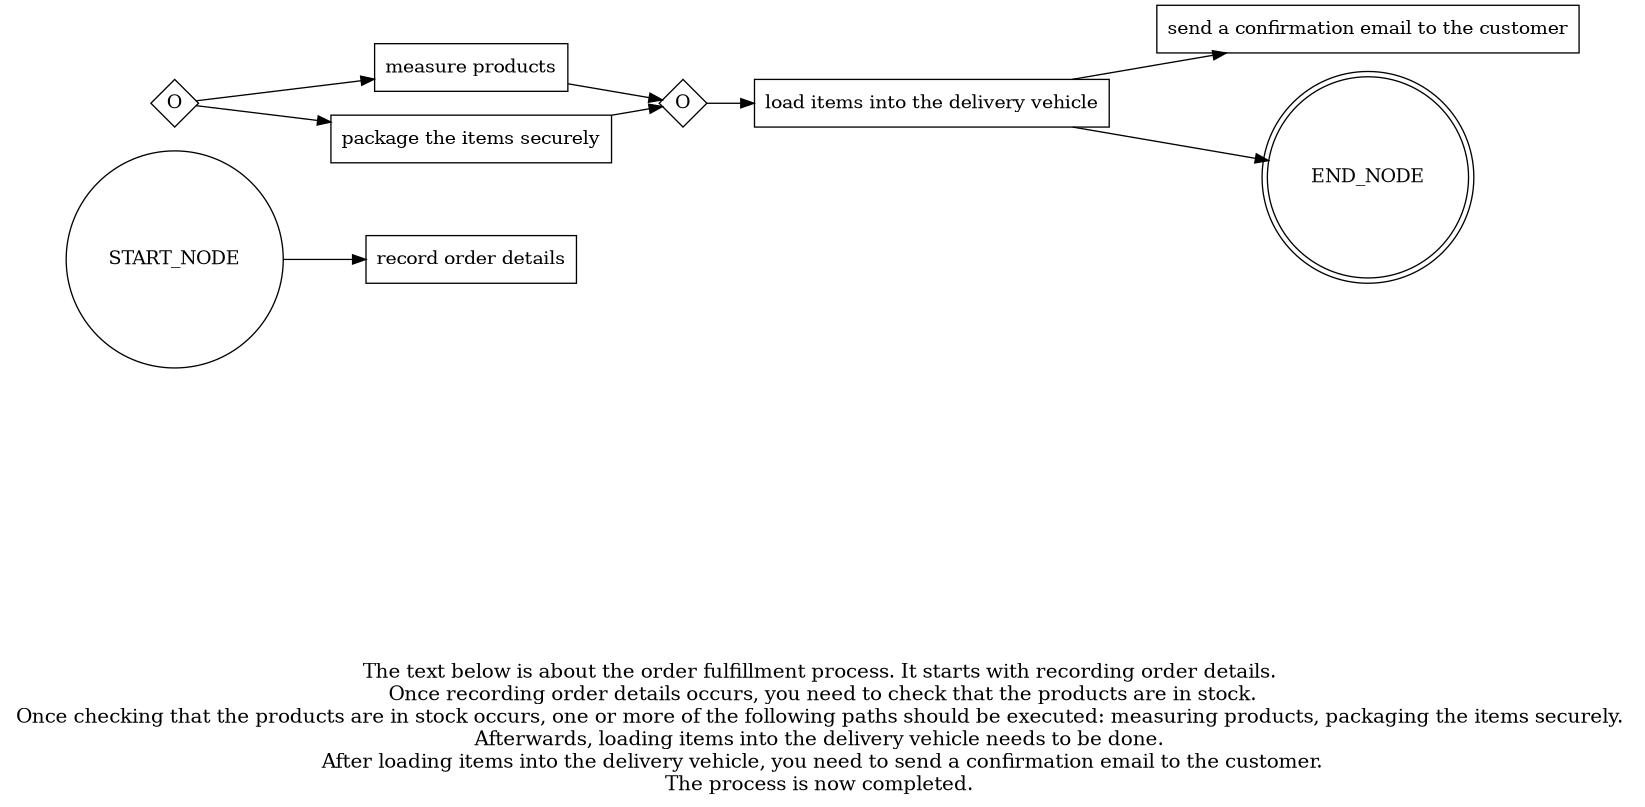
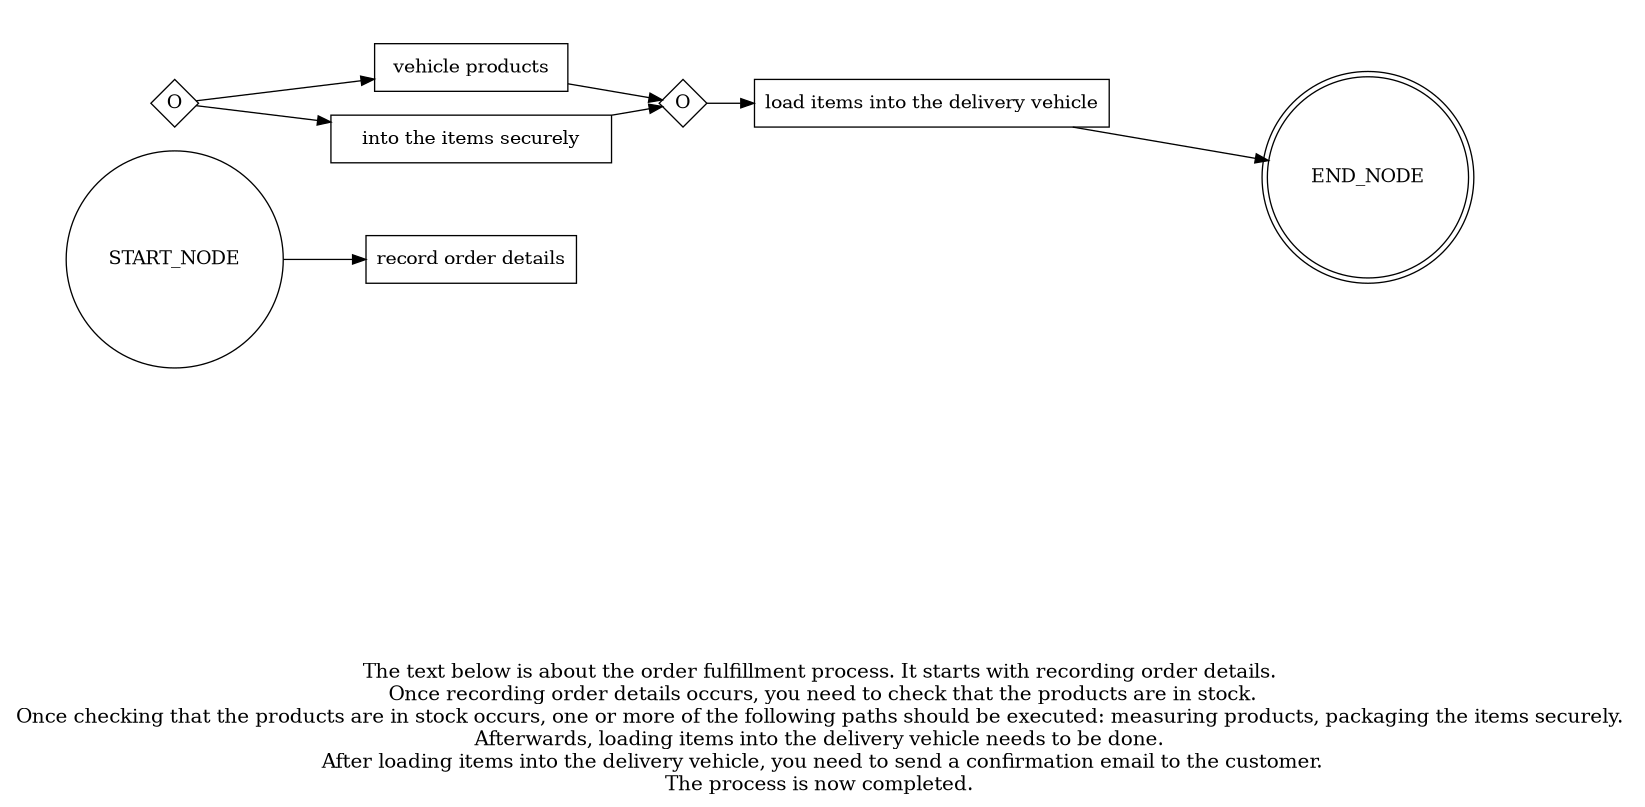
node "send a confirmation email to the customer": removed
node "measure products": label "measure products" -> "vehicle products"
node "package the items securely": label "package the items securely" -> "into the items securely"
